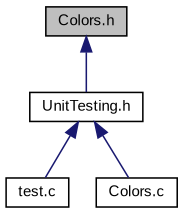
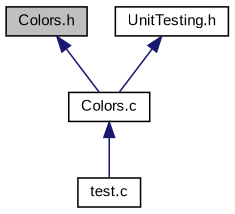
edge "UnitTesting.h" -> "Colors.h": now "Colors.c" -> "Colors.h"
edge "test.c" -> "UnitTesting.h": now "test.c" -> "Colors.c"
